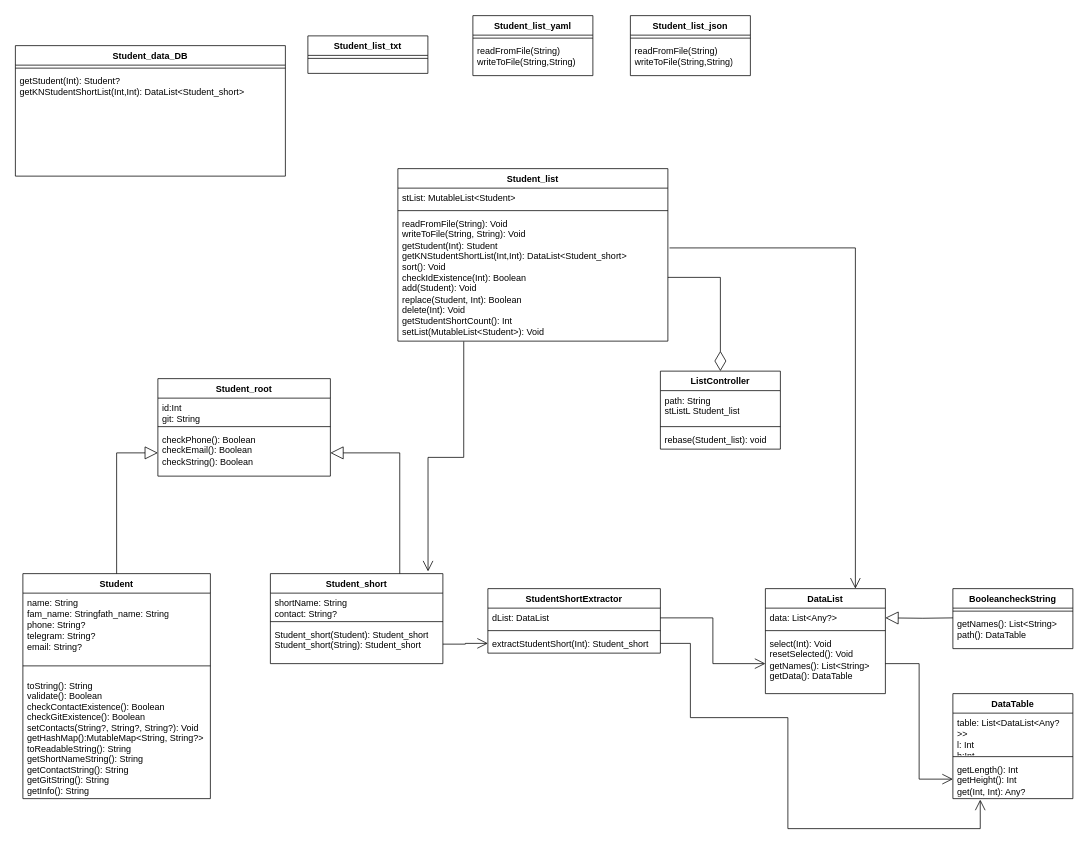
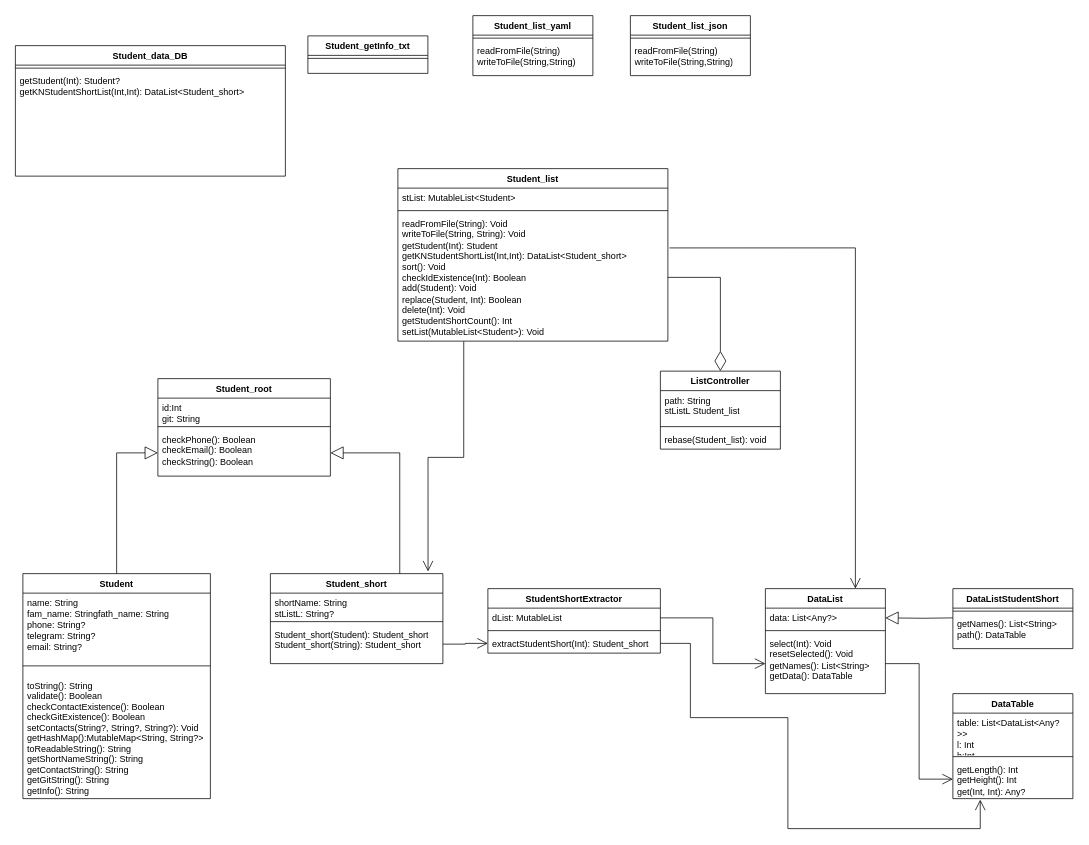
node "Student_list_txt": label "Student_list_txt" -> "Student_getInfo_txt"
node "BooleancheckString": label "BooleancheckString" -> "DataListStudentShort"
node "shortName: String contact: String?": label "shortName: String contact: String?" -> "shortName: String stListL: String?"
node "dList: DataList": label "dList: DataList" -> "dList: MutableList"
